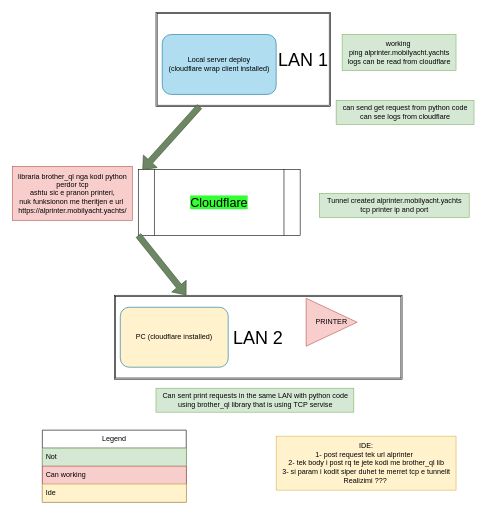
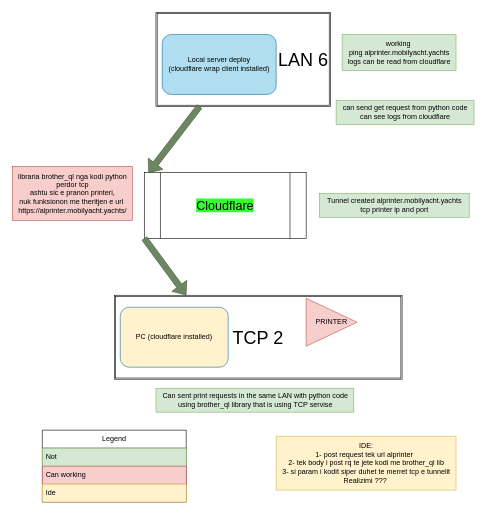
node "LAN 1": label "LAN 1" -> "LAN 6"
node "Cloudflare": moved (219, 203) -> (225, 206)
node "LAN 2": label "LAN 2" -> "TCP 2"
